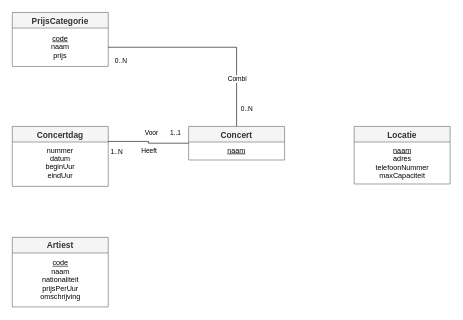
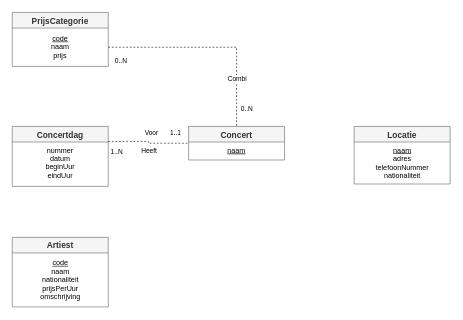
edge "code naam prijs" -- "Concert": style solid -> dashed
edge "Concert" -- "Concertdag": style solid -> dashed
node "naam adres telefoonNummer maxCapaciteit": label "naam adres telefoonNummer maxCapaciteit" -> "naam adres telefoonNummer nationaliteit"
